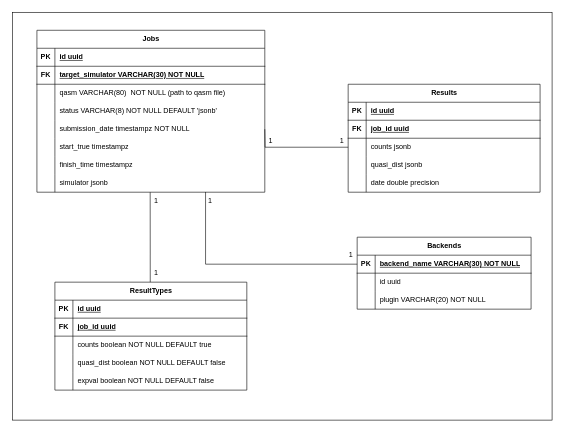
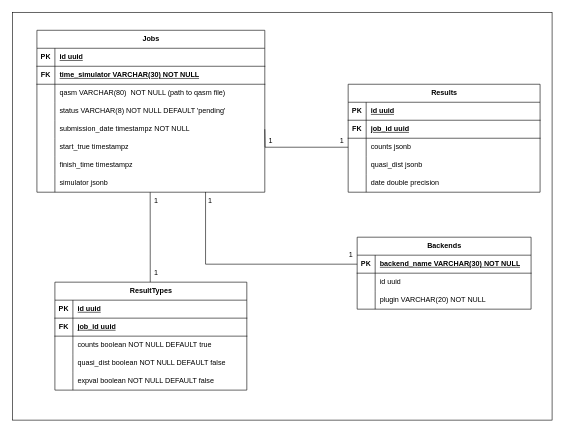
node "target_simulator VARCHAR(30) NOT NULL": label "target_simulator VARCHAR(30) NOT NULL" -> "time_simulator VARCHAR(30) NOT NULL"
node "status VARCHAR(8) NOT NULL DEFAULT 'jsonb'": label "status VARCHAR(8) NOT NULL DEFAULT 'jsonb'" -> "status VARCHAR(8) NOT NULL DEFAULT 'pending'"
